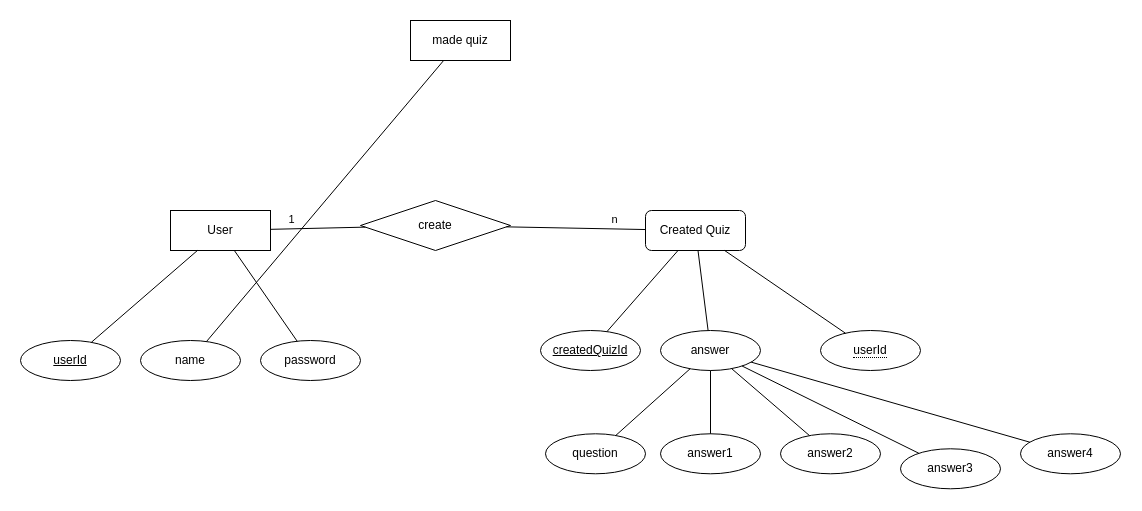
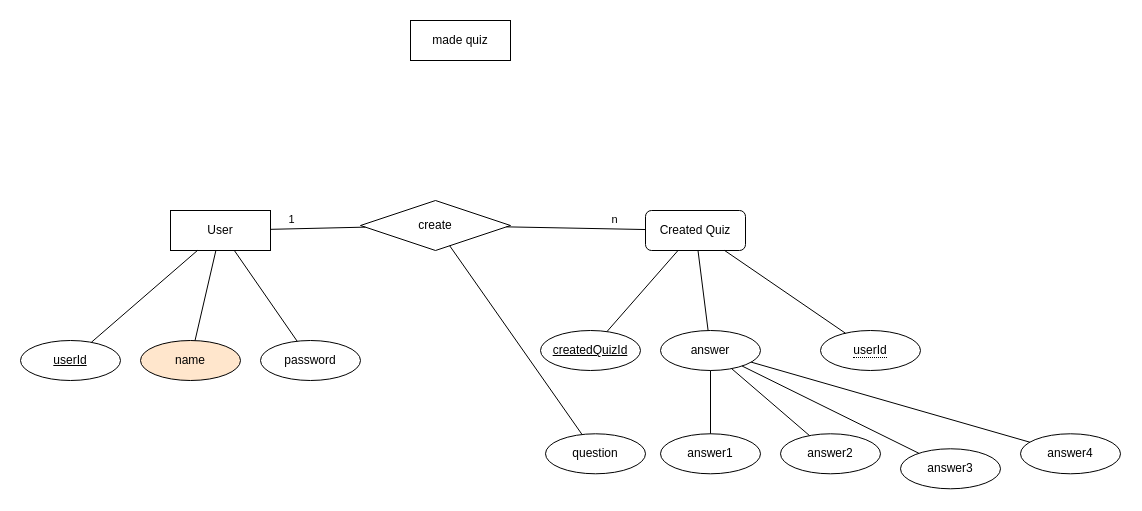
edge "made quiz" -- "name": now "User" -- "name"
node "name": fillcolor #ffffff -> #ffe6cc
edge "answer" -- "question": now "create" -- "question"
